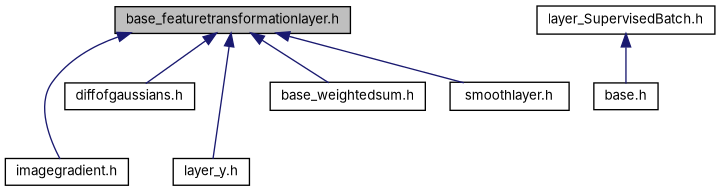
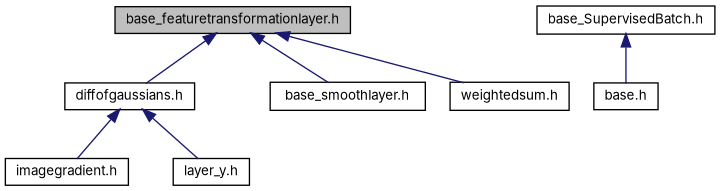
node "layer_SupervisedBatch.h": label "layer_SupervisedBatch.h" -> "base_SupervisedBatch.h"
edge "imagegradient.h" -> "base_featuretransformationlayer.h": now "imagegradient.h" -> "diffofgaussians.h"
node "base_weightedsum.h": label "base_weightedsum.h" -> "base_smoothlayer.h"
node "smoothlayer.h": label "smoothlayer.h" -> "weightedsum.h"
edge "layer_y.h" -> "base_featuretransformationlayer.h": now "layer_y.h" -> "diffofgaussians.h"
